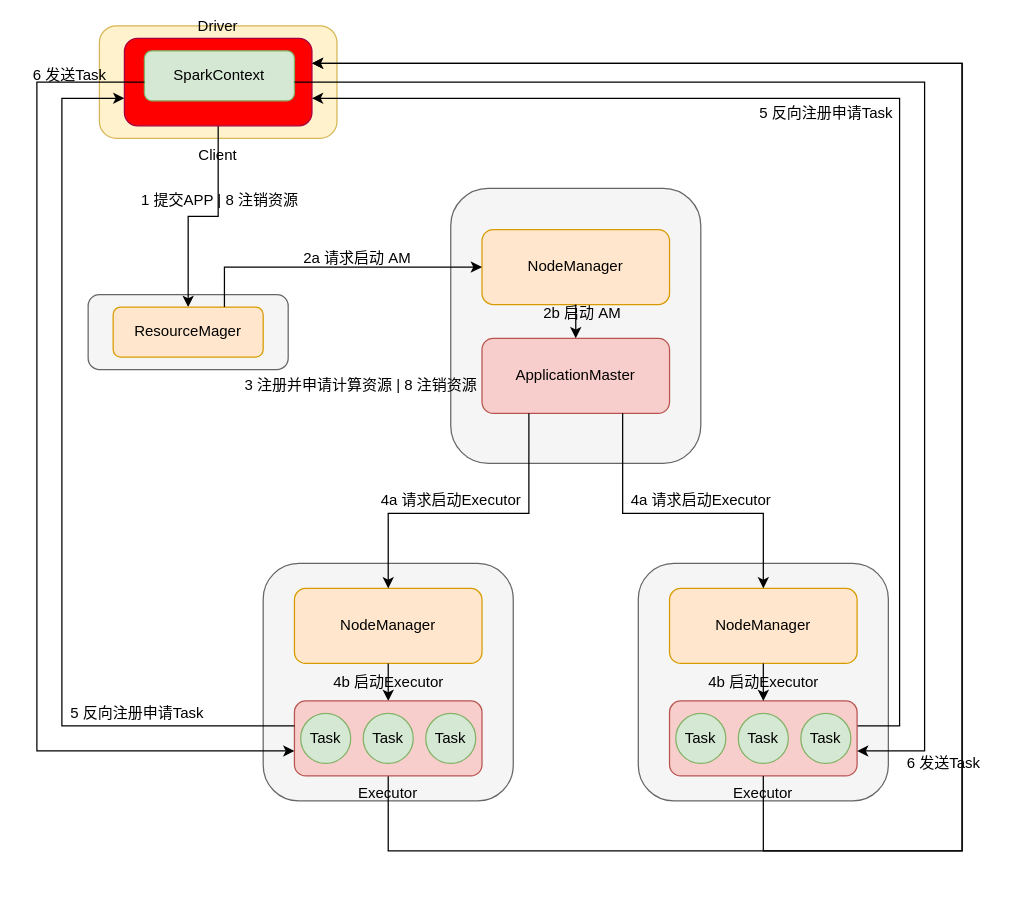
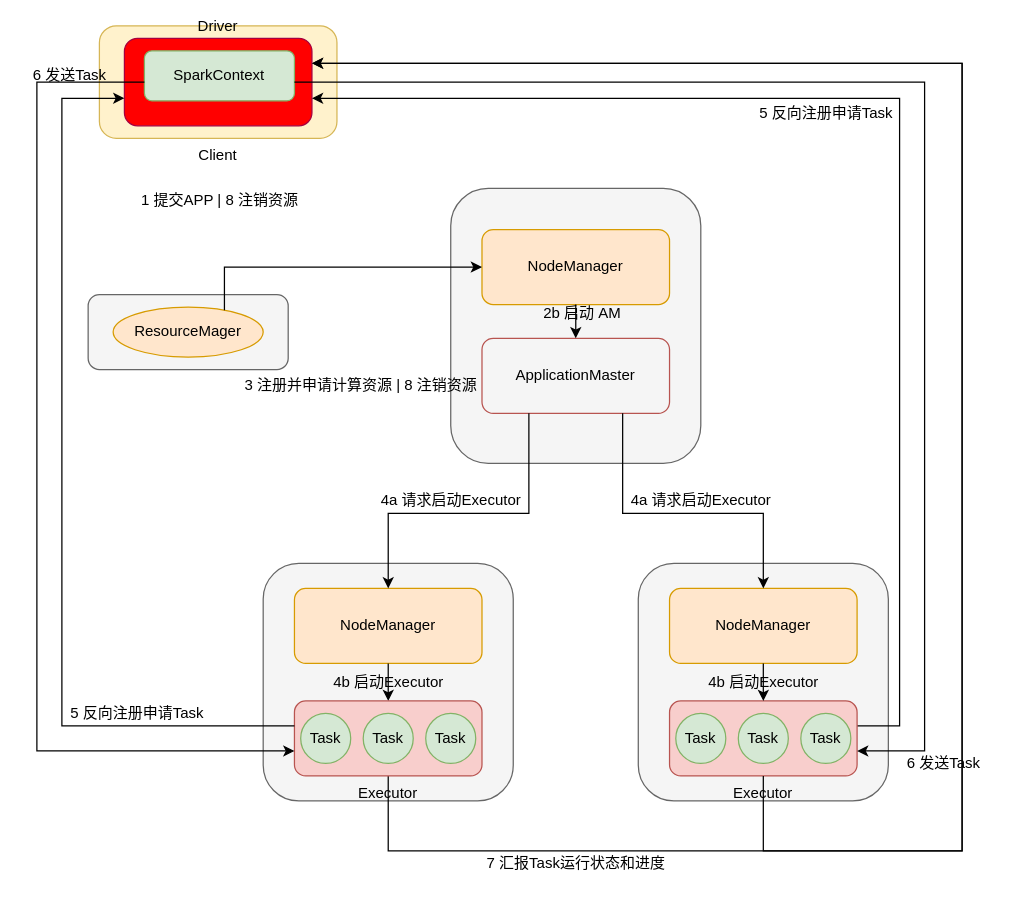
edge "Driver" -> "ResourceMager": removed
node "2a 请求启动 AM": removed
node "ResourceMager": shape rounded rectangle -> ellipse
node "ApplicationMaster": fillcolor #f8cecc -> #f5f5f5
node "7 汇报Task运行状态和进度": added
